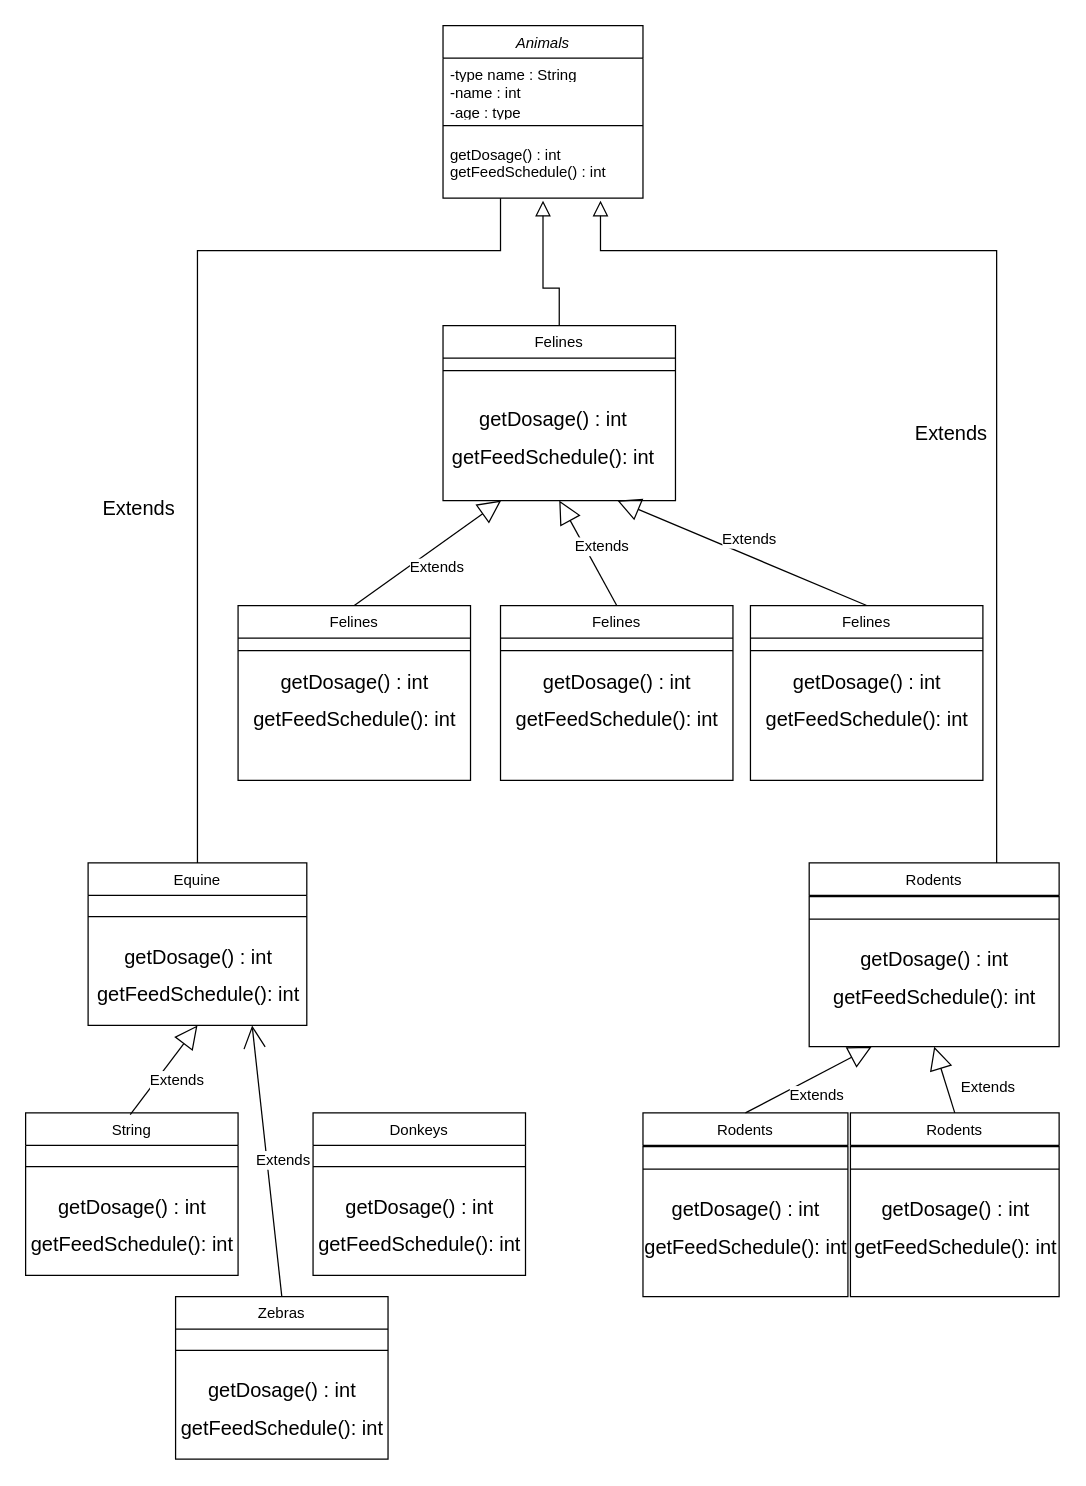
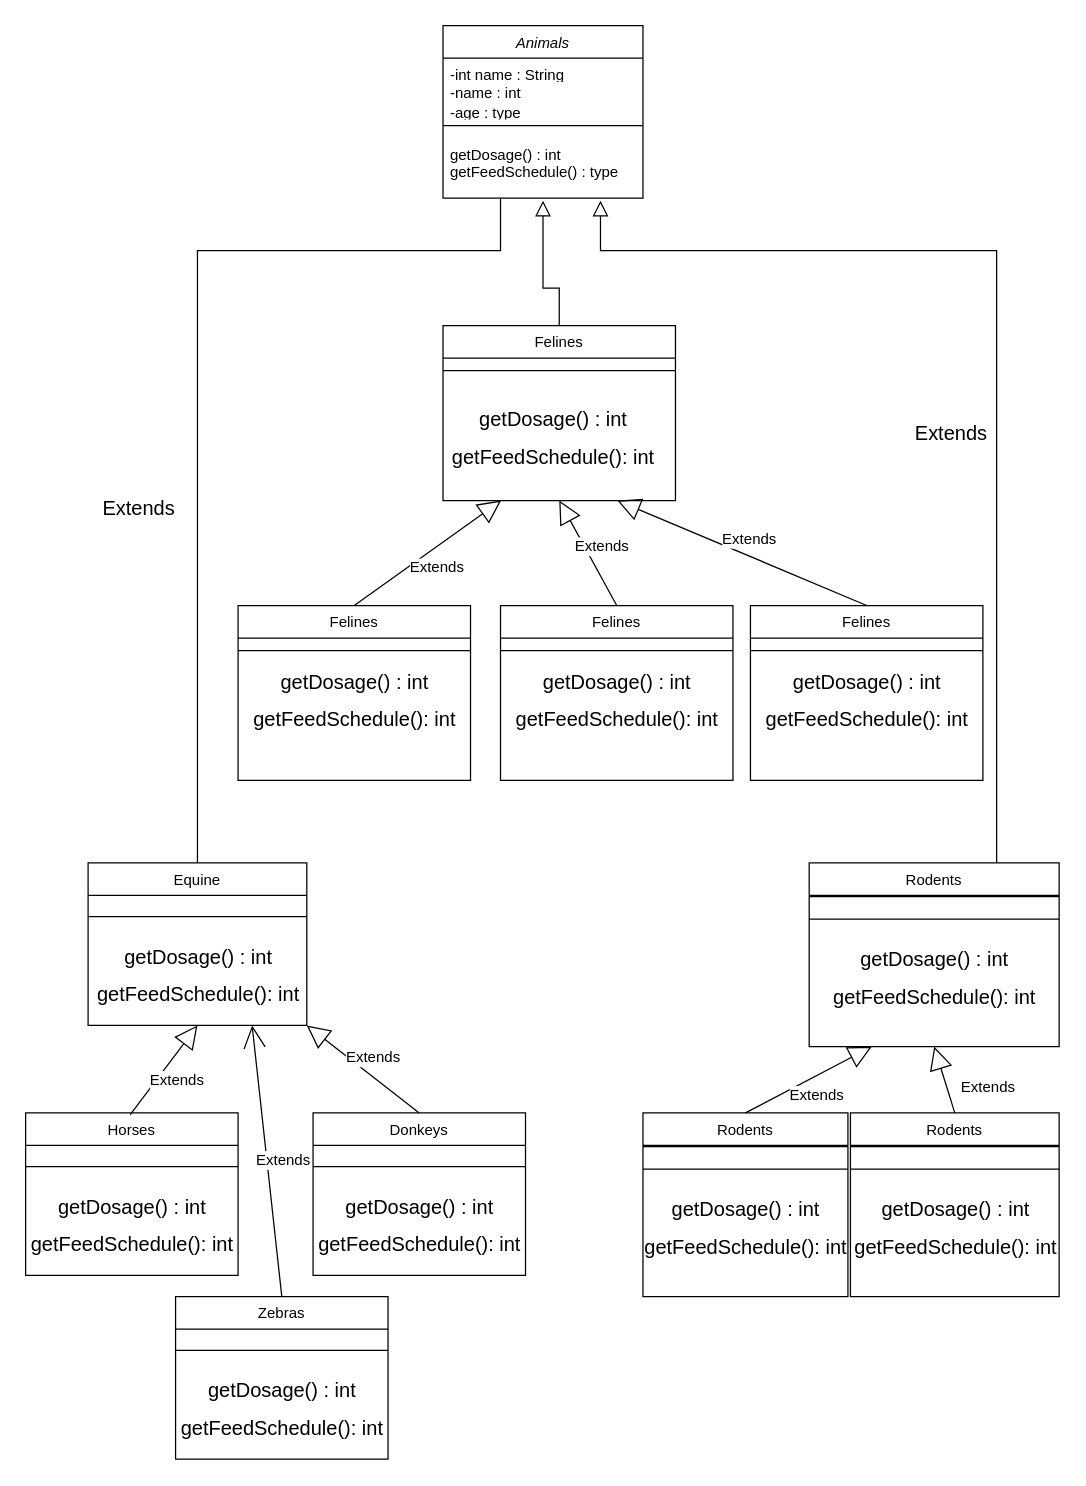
node "-type name : String": label "-type name : String" -> "-int name : String"
node "getDosage() : int getFeedSchedule() : int": label "getDosage() : int getFeedSchedule() : int" -> "getDosage() : int getFeedSchedule() : type"
edge "Donkeys" -> "Equine": added, label "Extends"
node "String": label "String" -> "Horses"
